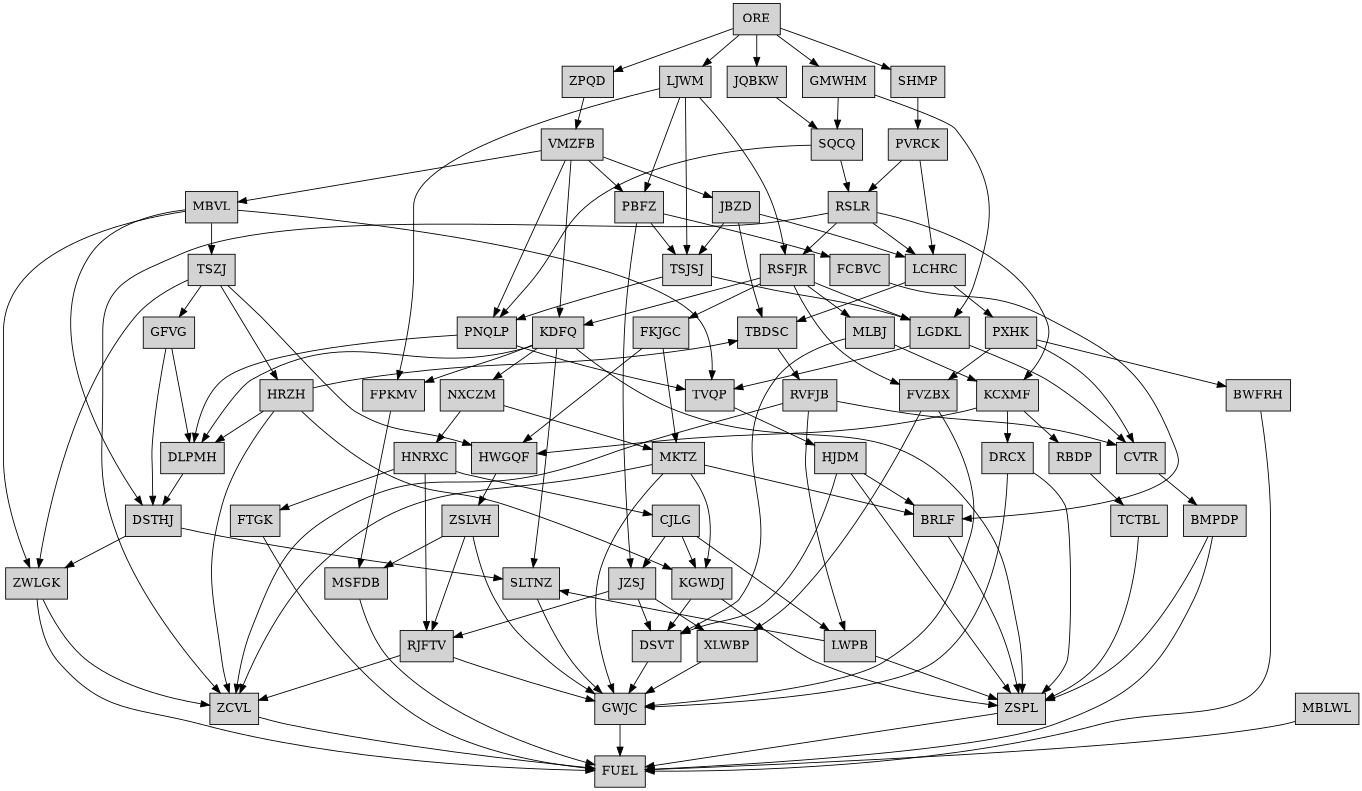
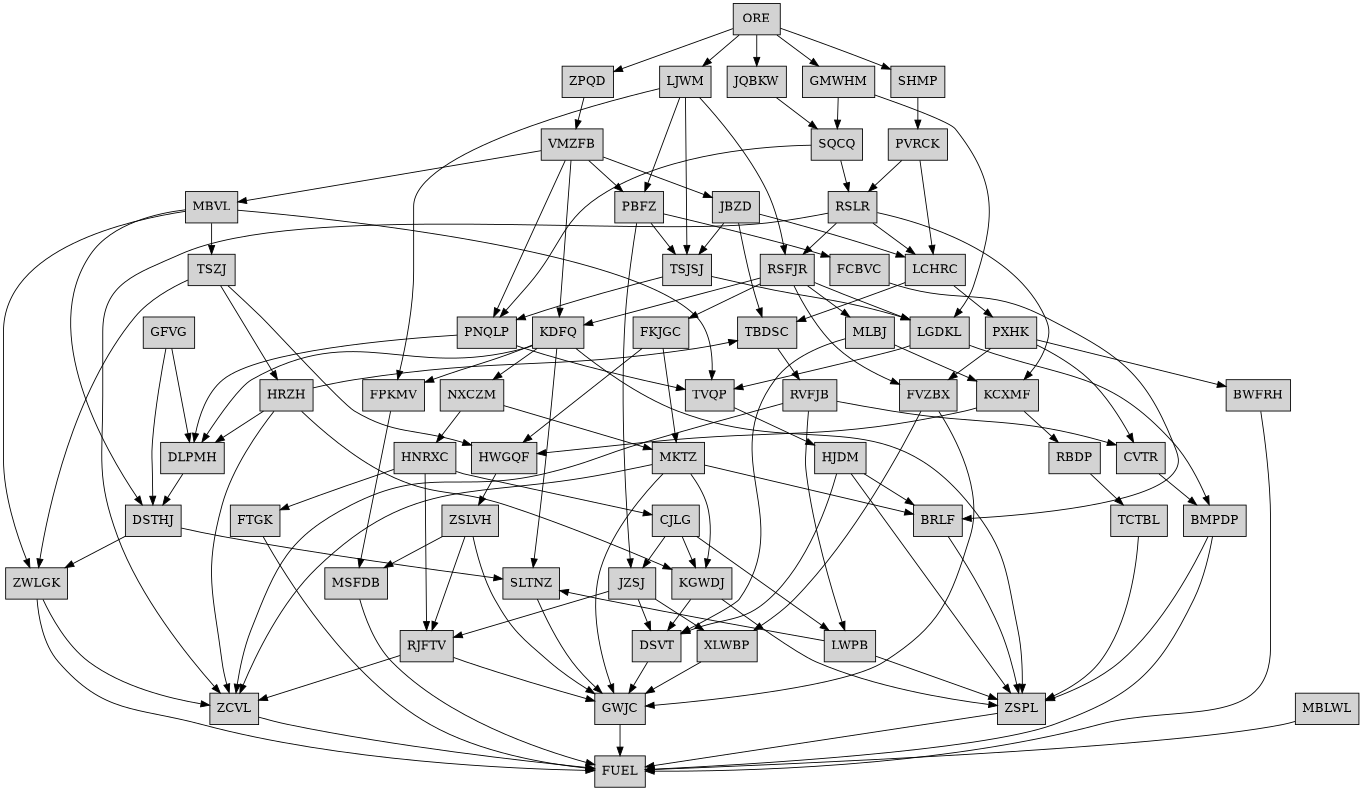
edge "TSZJ" -> "GFVG": removed
edge "LGDKL" -> "CVTR": now "LGDKL" -> "BMPDP"
node "DRCX": removed
